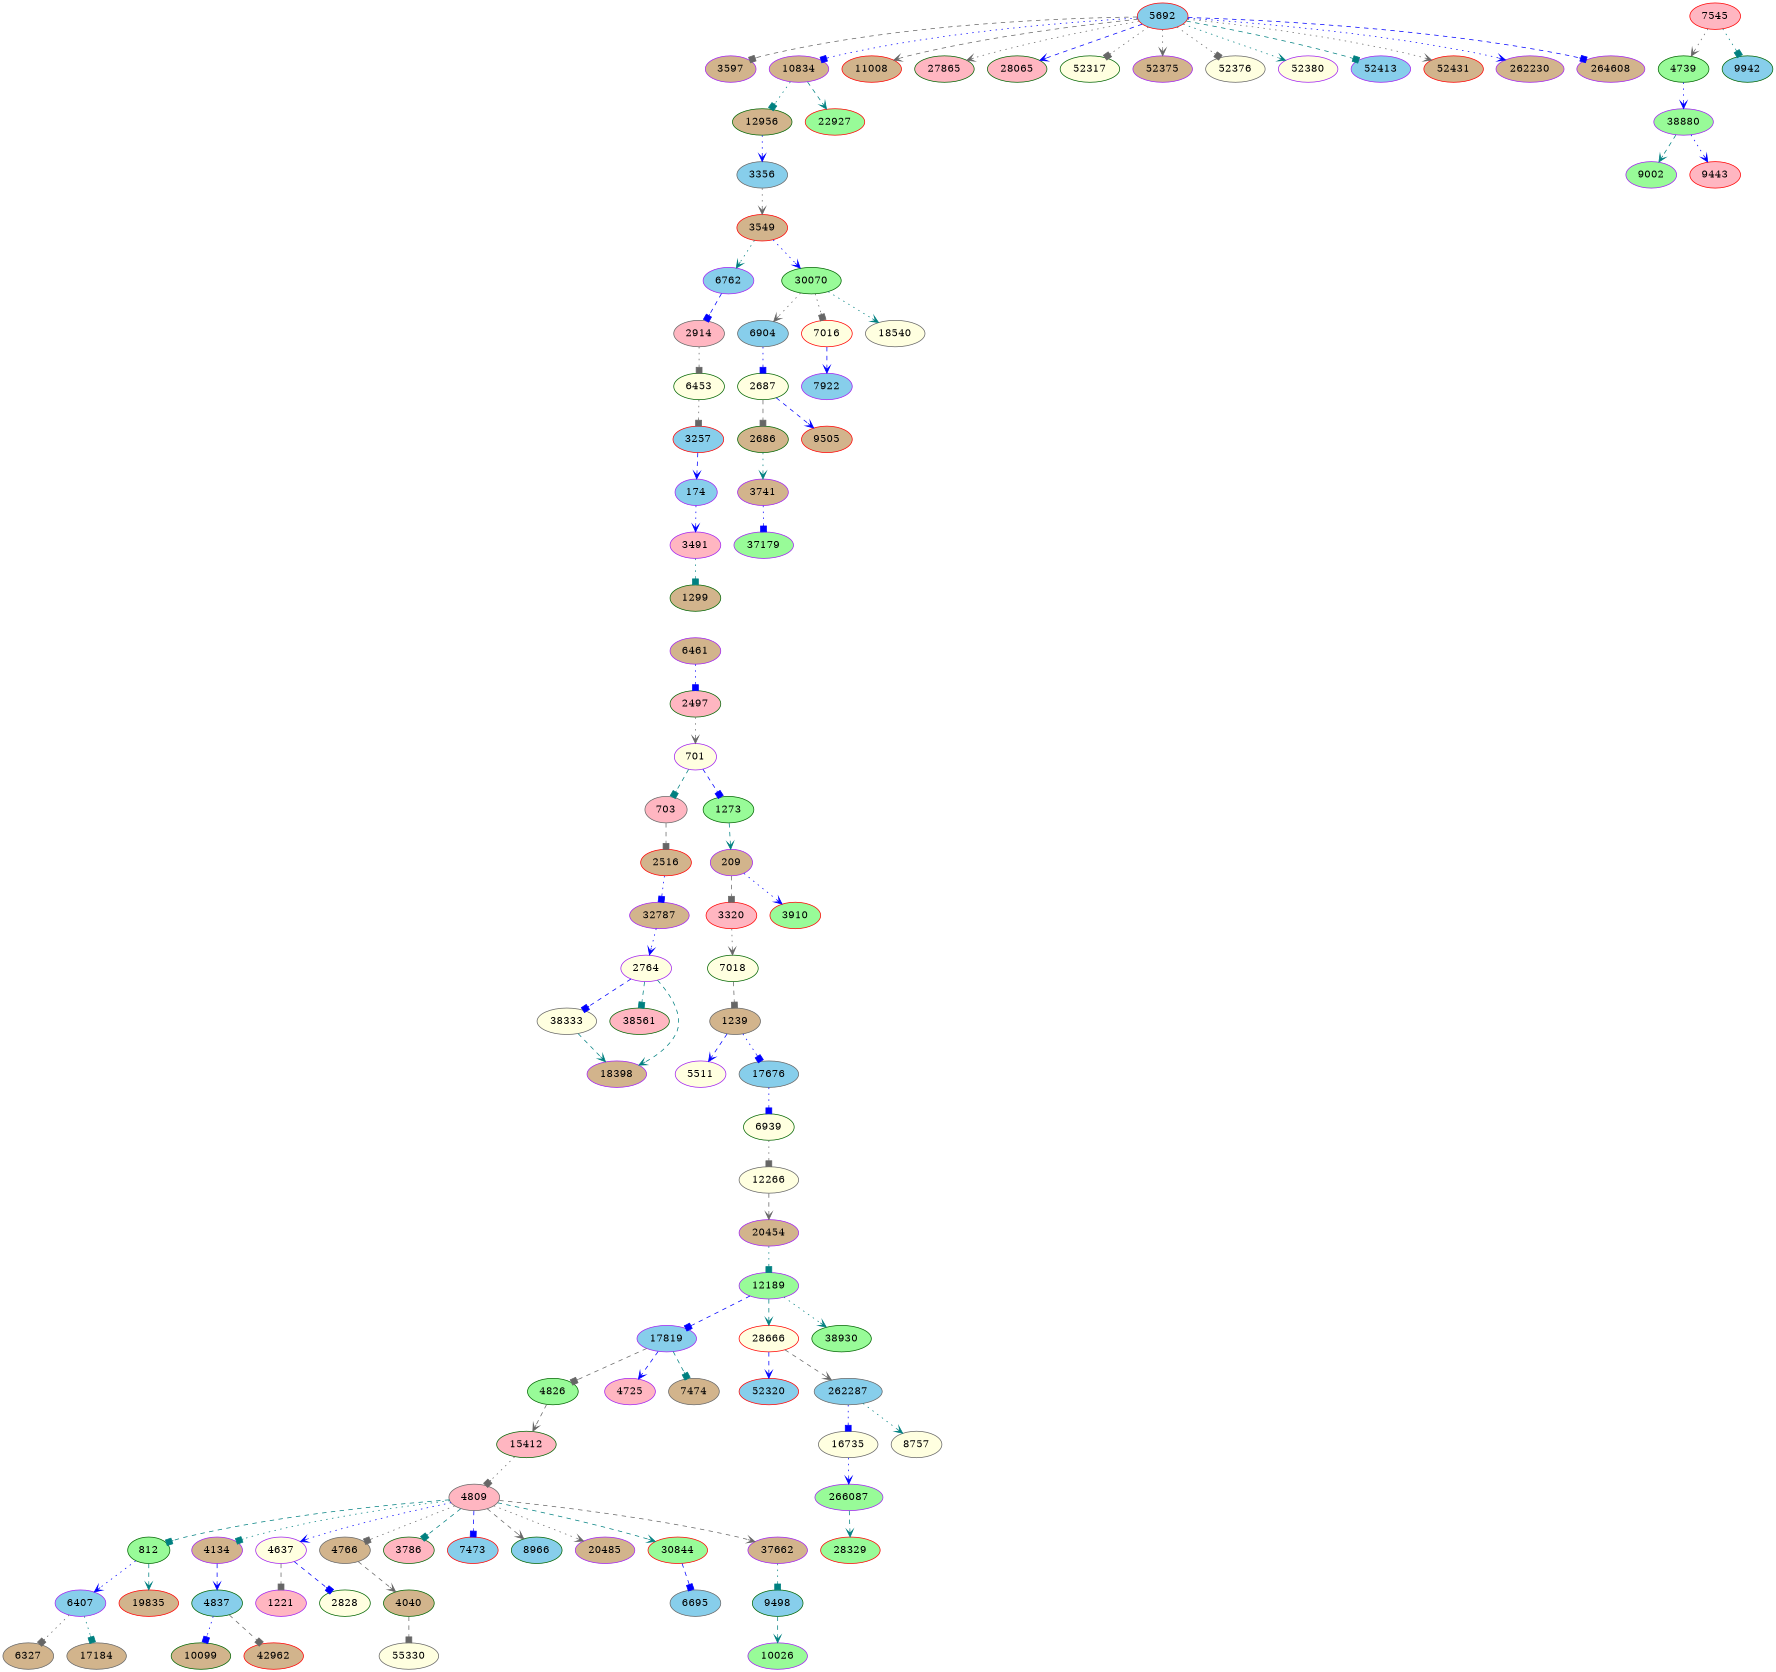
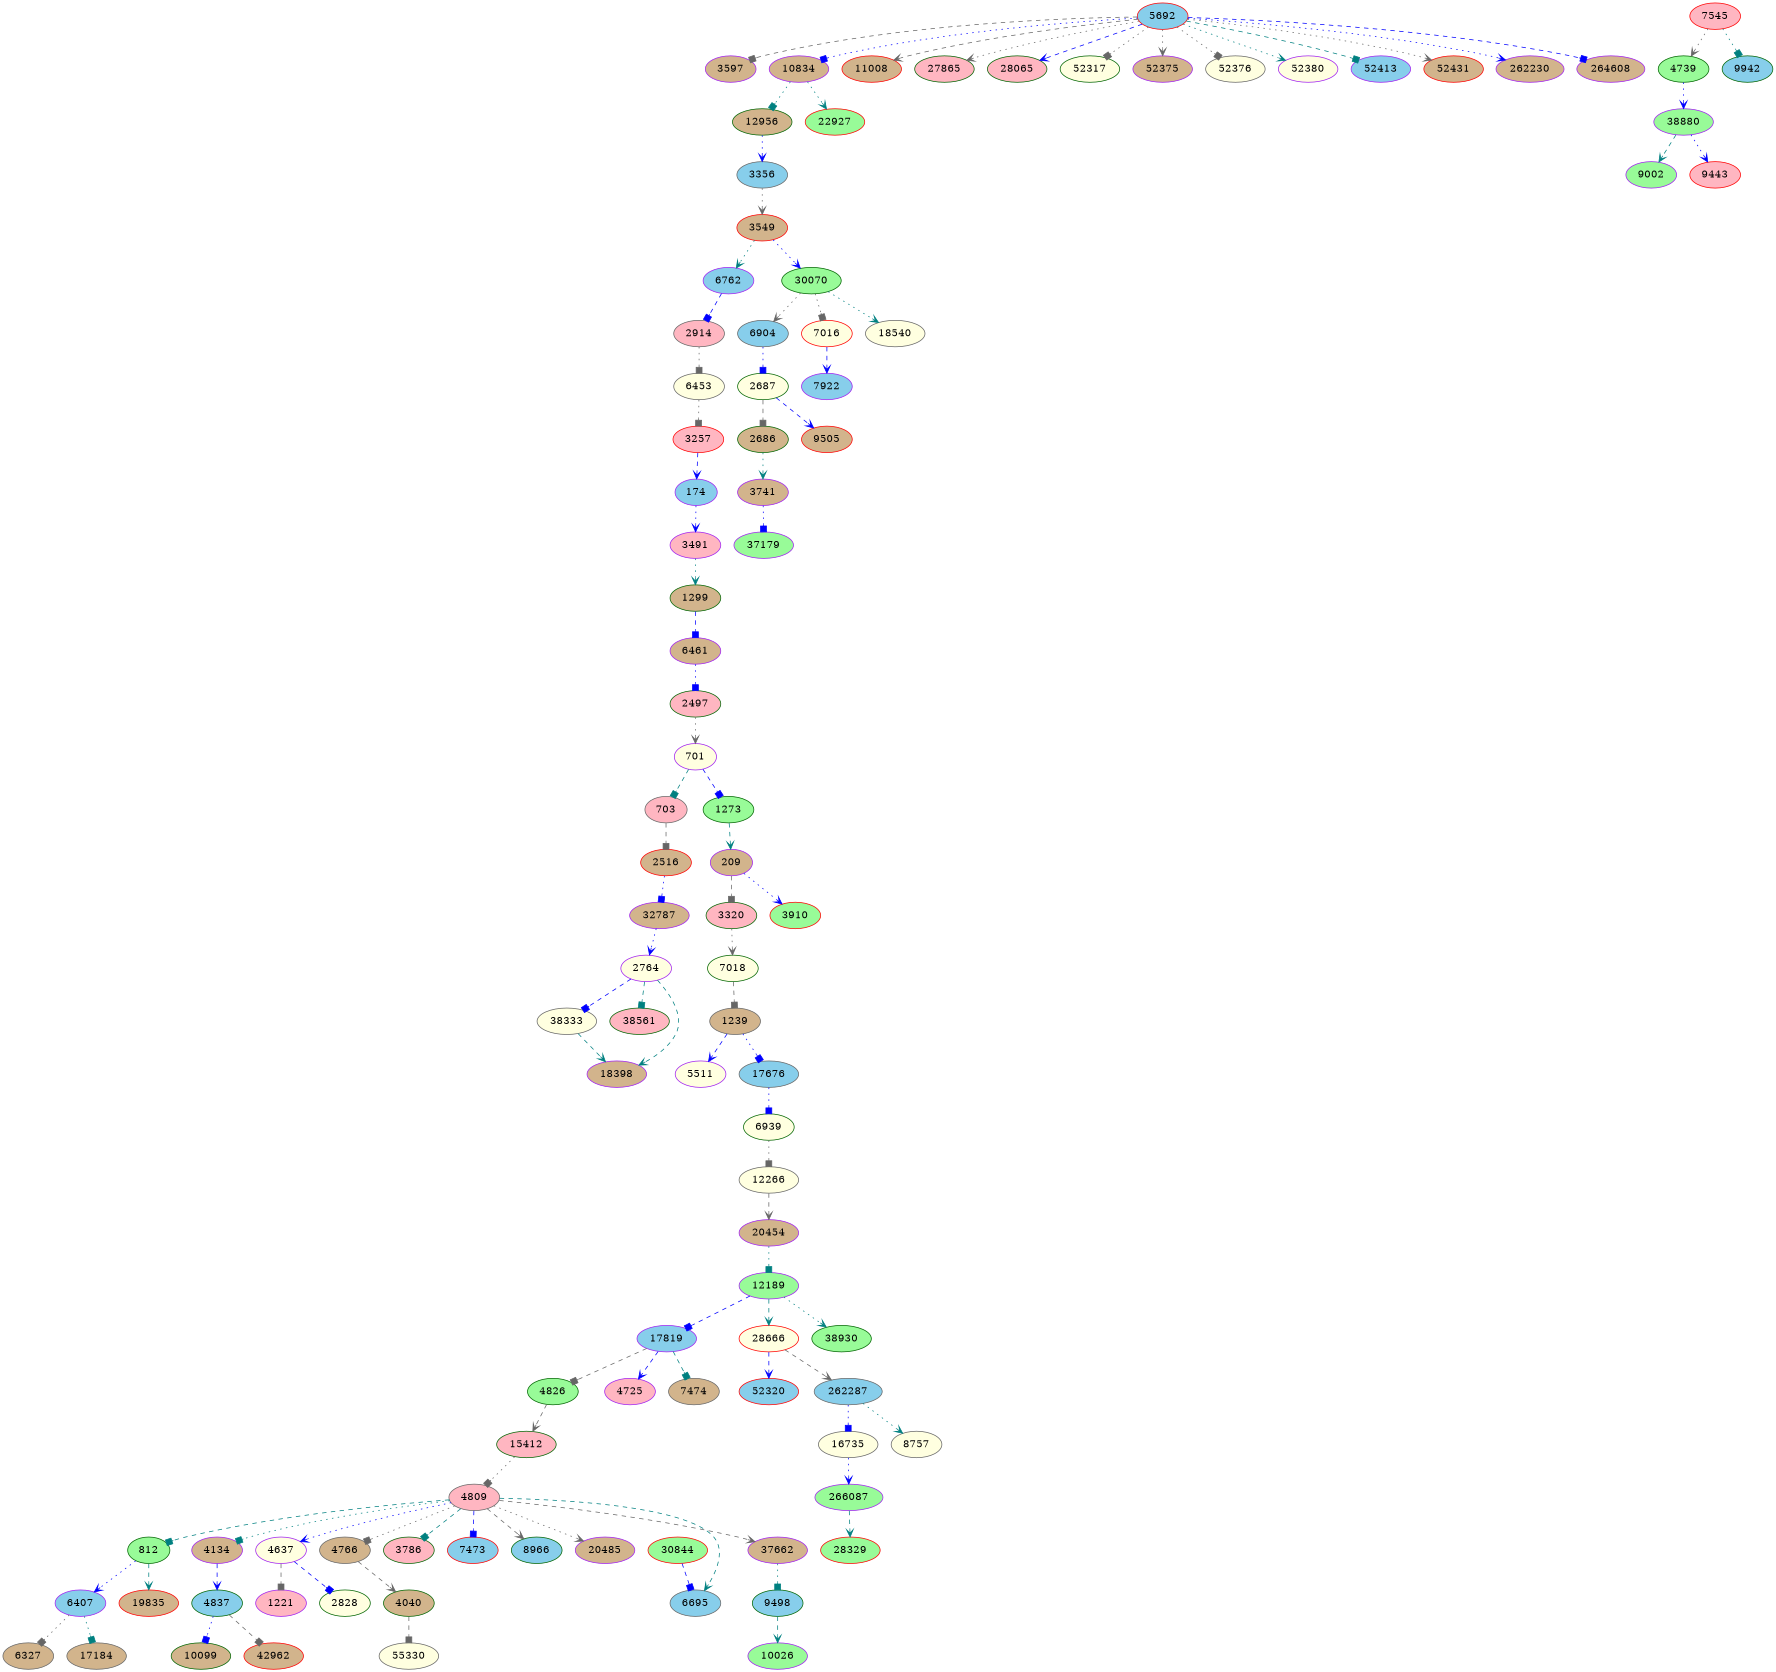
edge "10834" -> "22927": style dashed -> dotted
node "6453": color darkgreen -> gray40
node "3257": fillcolor skyblue -> lightpink
edge "3491" -> "1299": arrowhead box -> vee
edge "1299" -> "6461": added
node "3320": color red -> darkgreen
edge "4809" -> "30844": now "4809" -> "6695"
